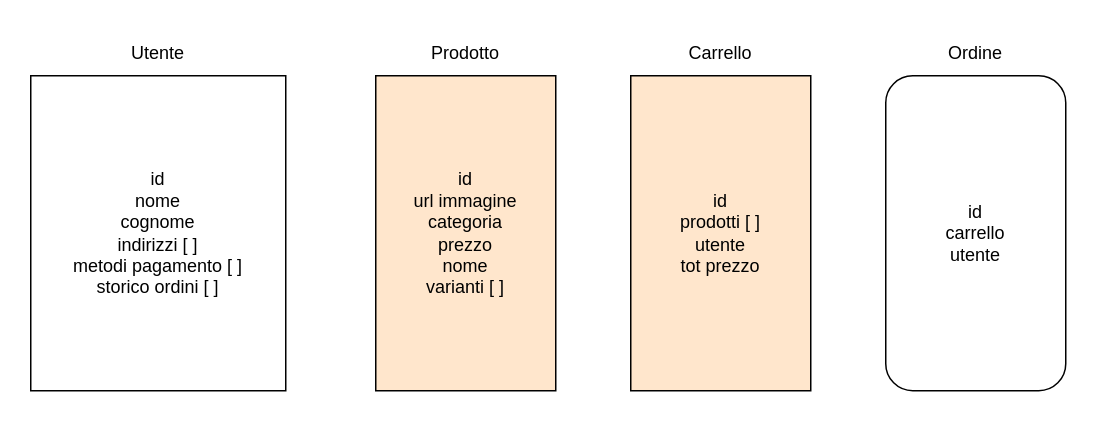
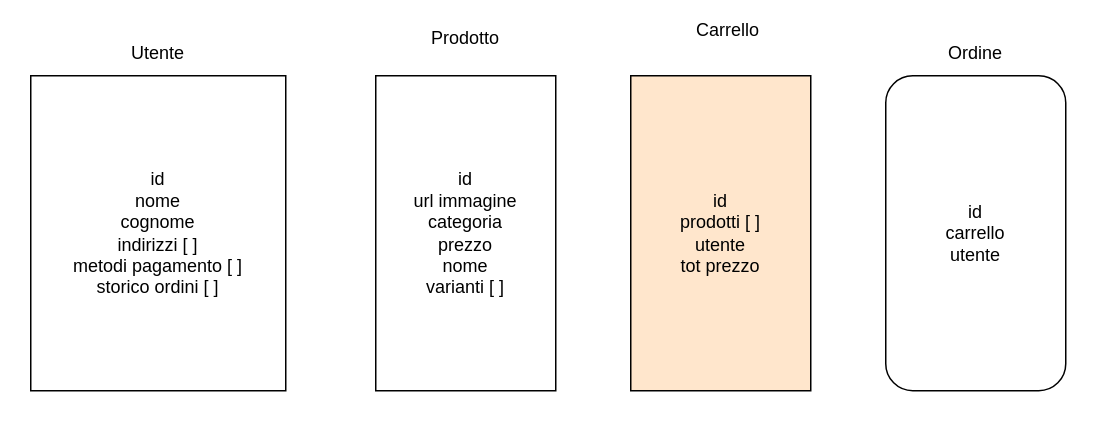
node "Prodotto": moved (466, 53) -> (466, 38)
node "Carrello": moved (721, 53) -> (728, 31)
node "id url immagine categoria prezzo nome varianti [ ]": fillcolor #ffe6cc -> #ffffff
